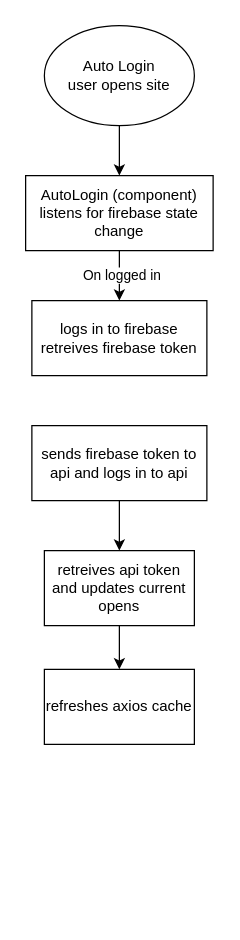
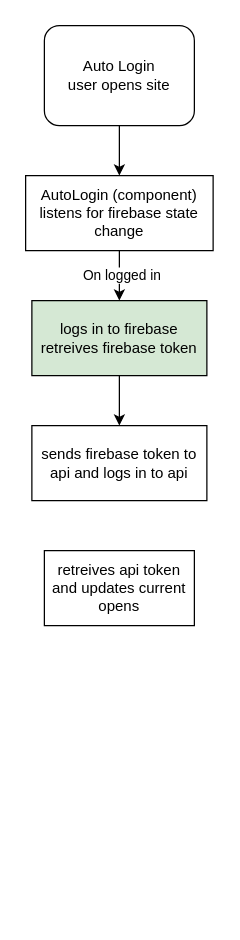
node "Auto Login user opens site": shape ellipse -> rounded rectangle
node "logs in to firebase retreives firebase token": fillcolor #ffffff -> #d5e8d4
edge "logs in to firebase retreives firebase token" -> "sends firebase token to api and logs in to api": added
edge "sends firebase token to api and logs in to api" -> "retreives api token and updates current opens": removed
edge "retreives api token and updates current opens" -> "refreshes axios cache": removed
node "refreshes axios cache": removed
